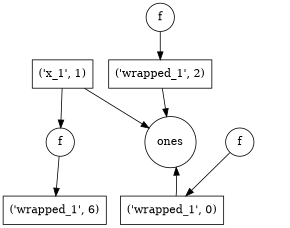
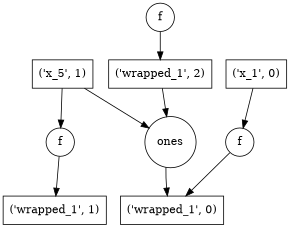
node "('x_1', 1)": label "('x_1', 1)" -> "('x_5', 1)"
node "('x_1', 0)": added
edge "('wrapped_1', 0)" -> "ones": reversed
node "('wrapped_1', 6)": label "('wrapped_1', 6)" -> "('wrapped_1', 1)"
